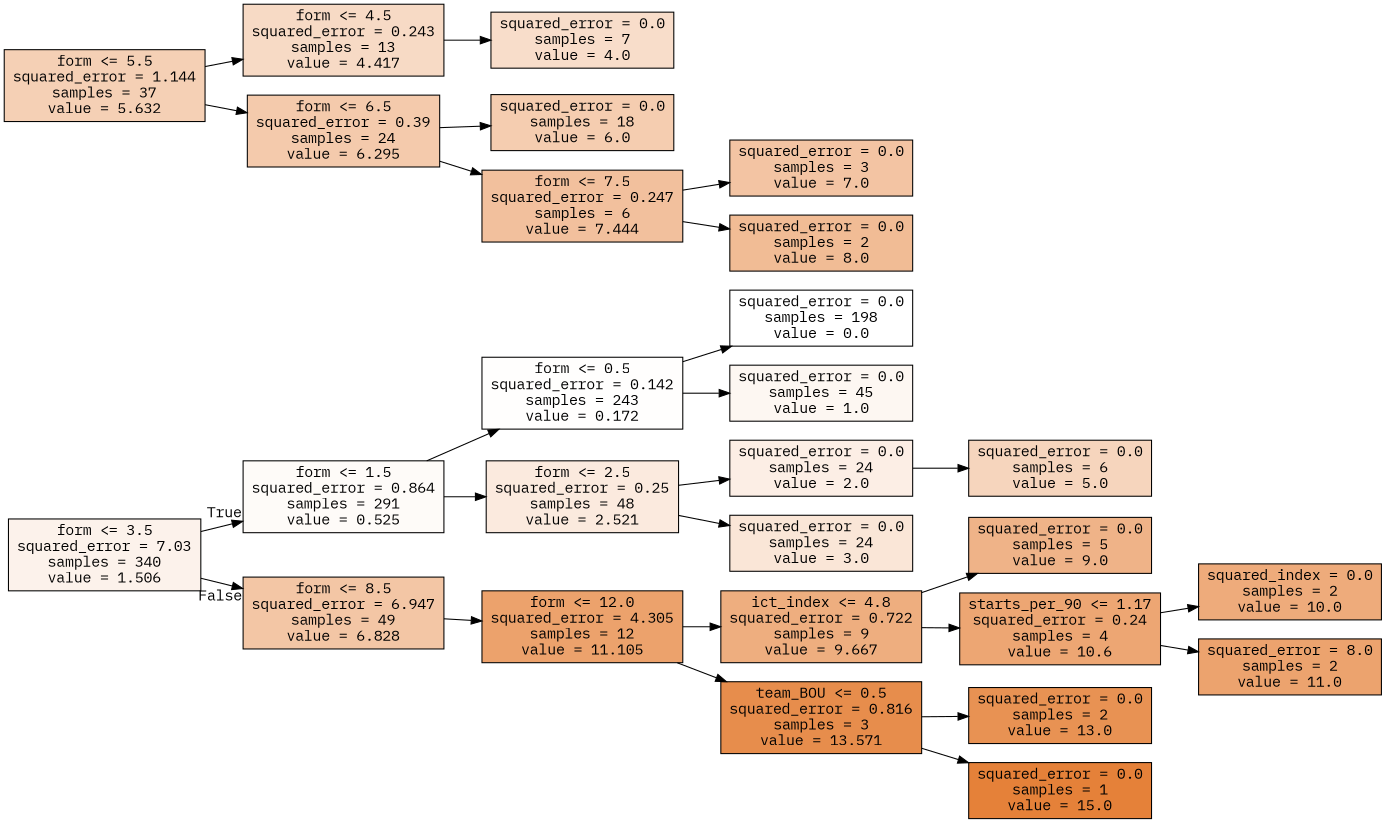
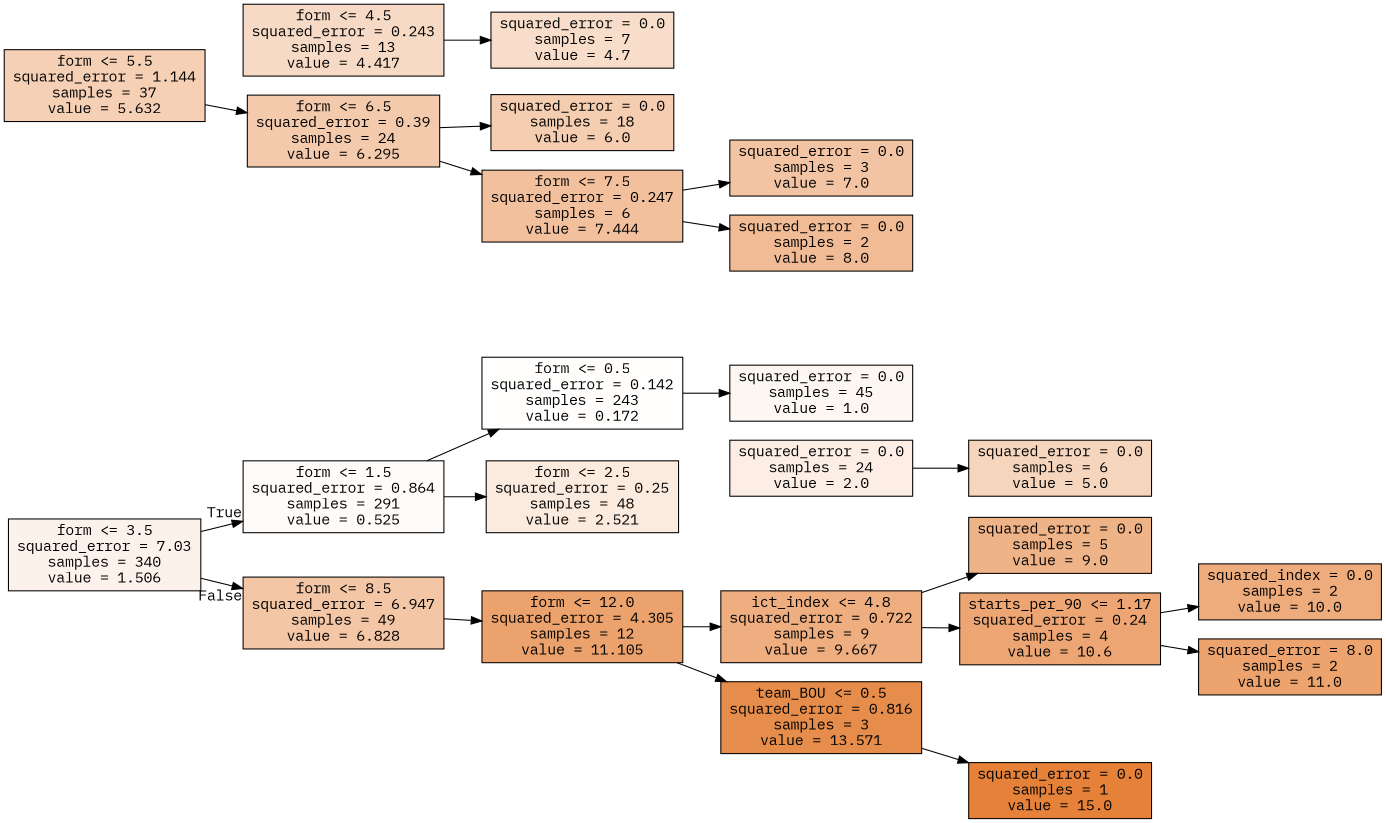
node "squared_error = 0.0 samples = 7 value = 4.0": label "squared_error = 0.0 samples = 7 value = 4.0" -> "squared_error = 0.0 samples = 7 value = 4.7"
edge "form <= 5.5 squared_error = 1.144 samples = 37 value = 5.632" -> "form <= 4.5 squared_error = 0.243 samples = 13 value = 4.417": removed
node "squared_error = 0.0 samples = 198 value = 0.0": removed
edge "form <= 2.5 squared_error = 0.25 samples = 48 value = 2.521" -> "squared_error = 0.0 samples = 24 value = 2.0": removed
node "squared_error = 0.0 samples = 24 value = 3.0": removed
node "squared_error = 0.0 samples = 2 value = 13.0": removed
